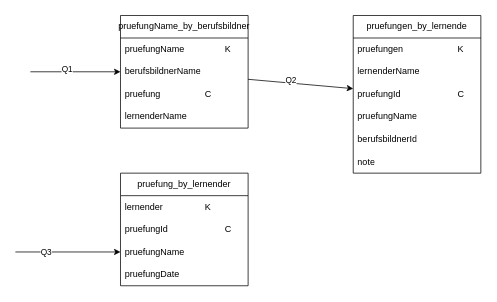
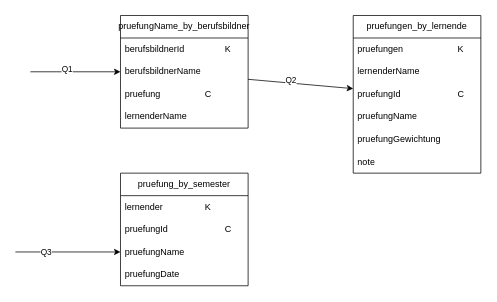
node "pruefungName K": label "pruefungName K" -> "berufsbildnerId K"
node "berufsbildnerId": label "berufsbildnerId" -> "pruefungGewichtung"
node "pruefung_by_lernender": label "pruefung_by_lernender" -> "pruefung_by_semester"
